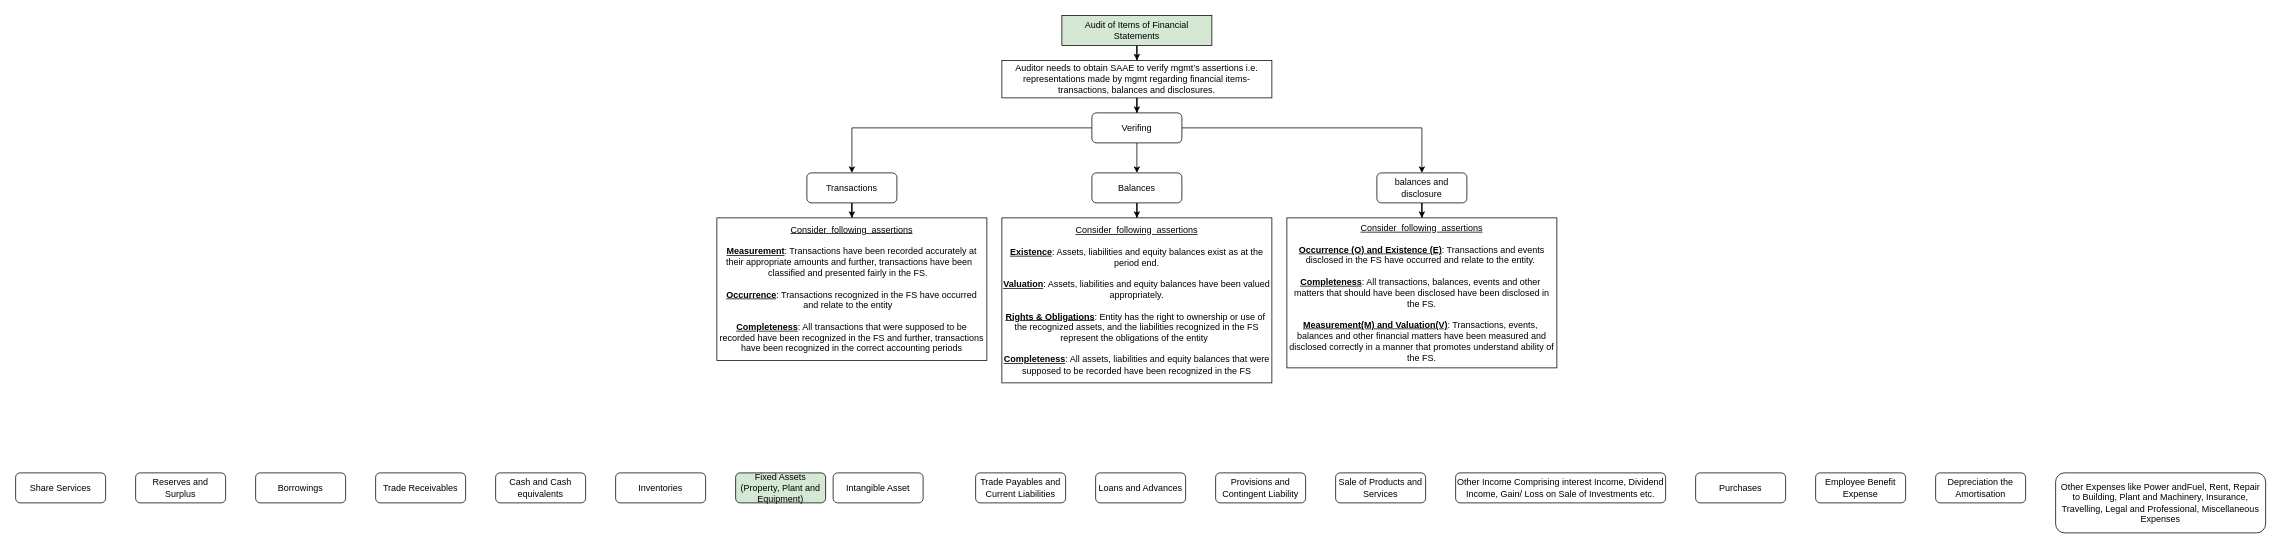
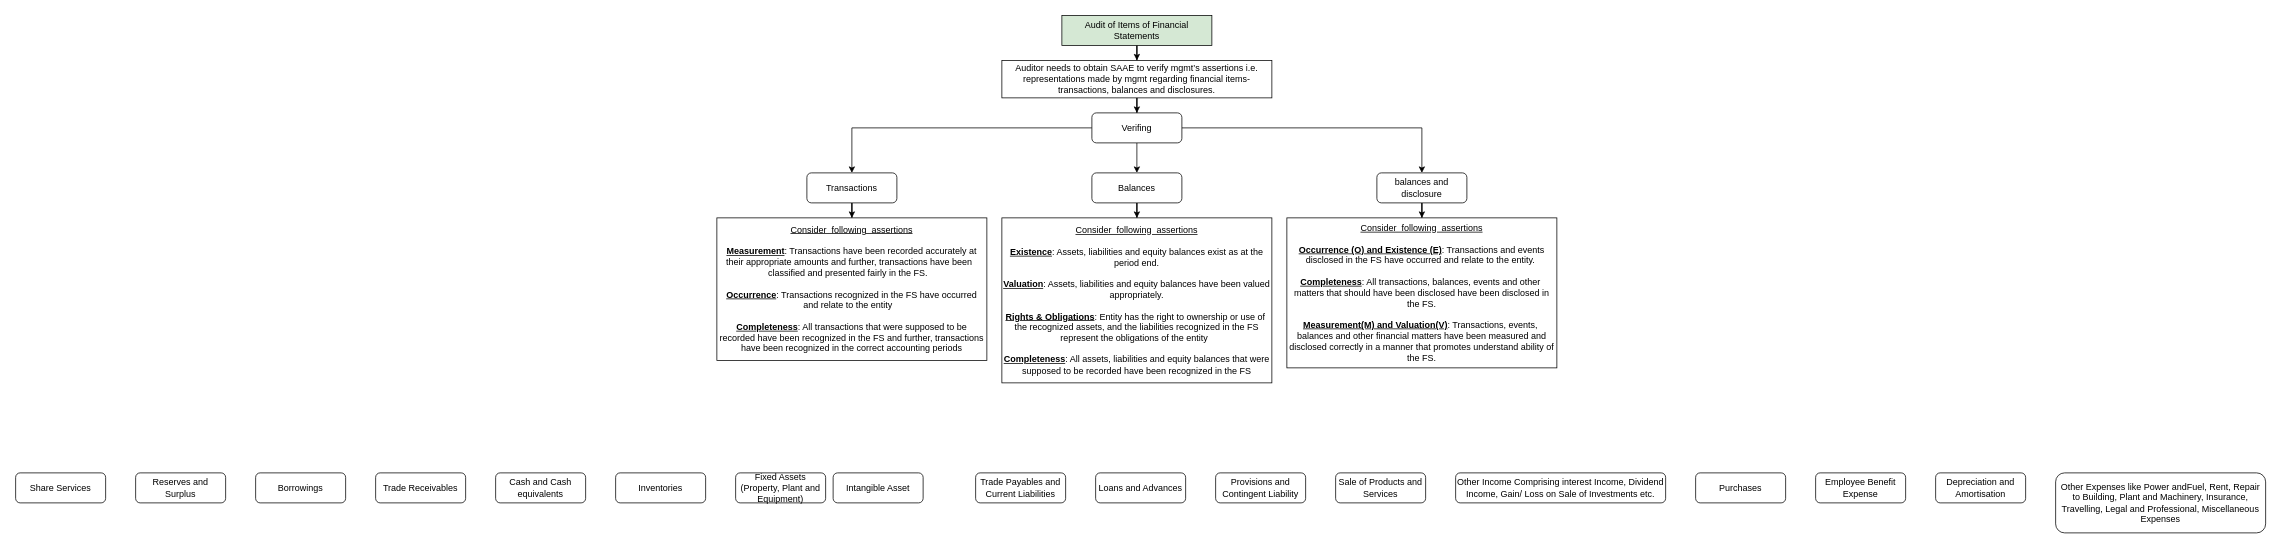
node "Fixed Assets (Property, Plant and Equipment)": fillcolor #d5e8d4 -> #ffffff
node "Depreciation the Amortisation": label "Depreciation the Amortisation" -> "Depreciation and Amortisation"
